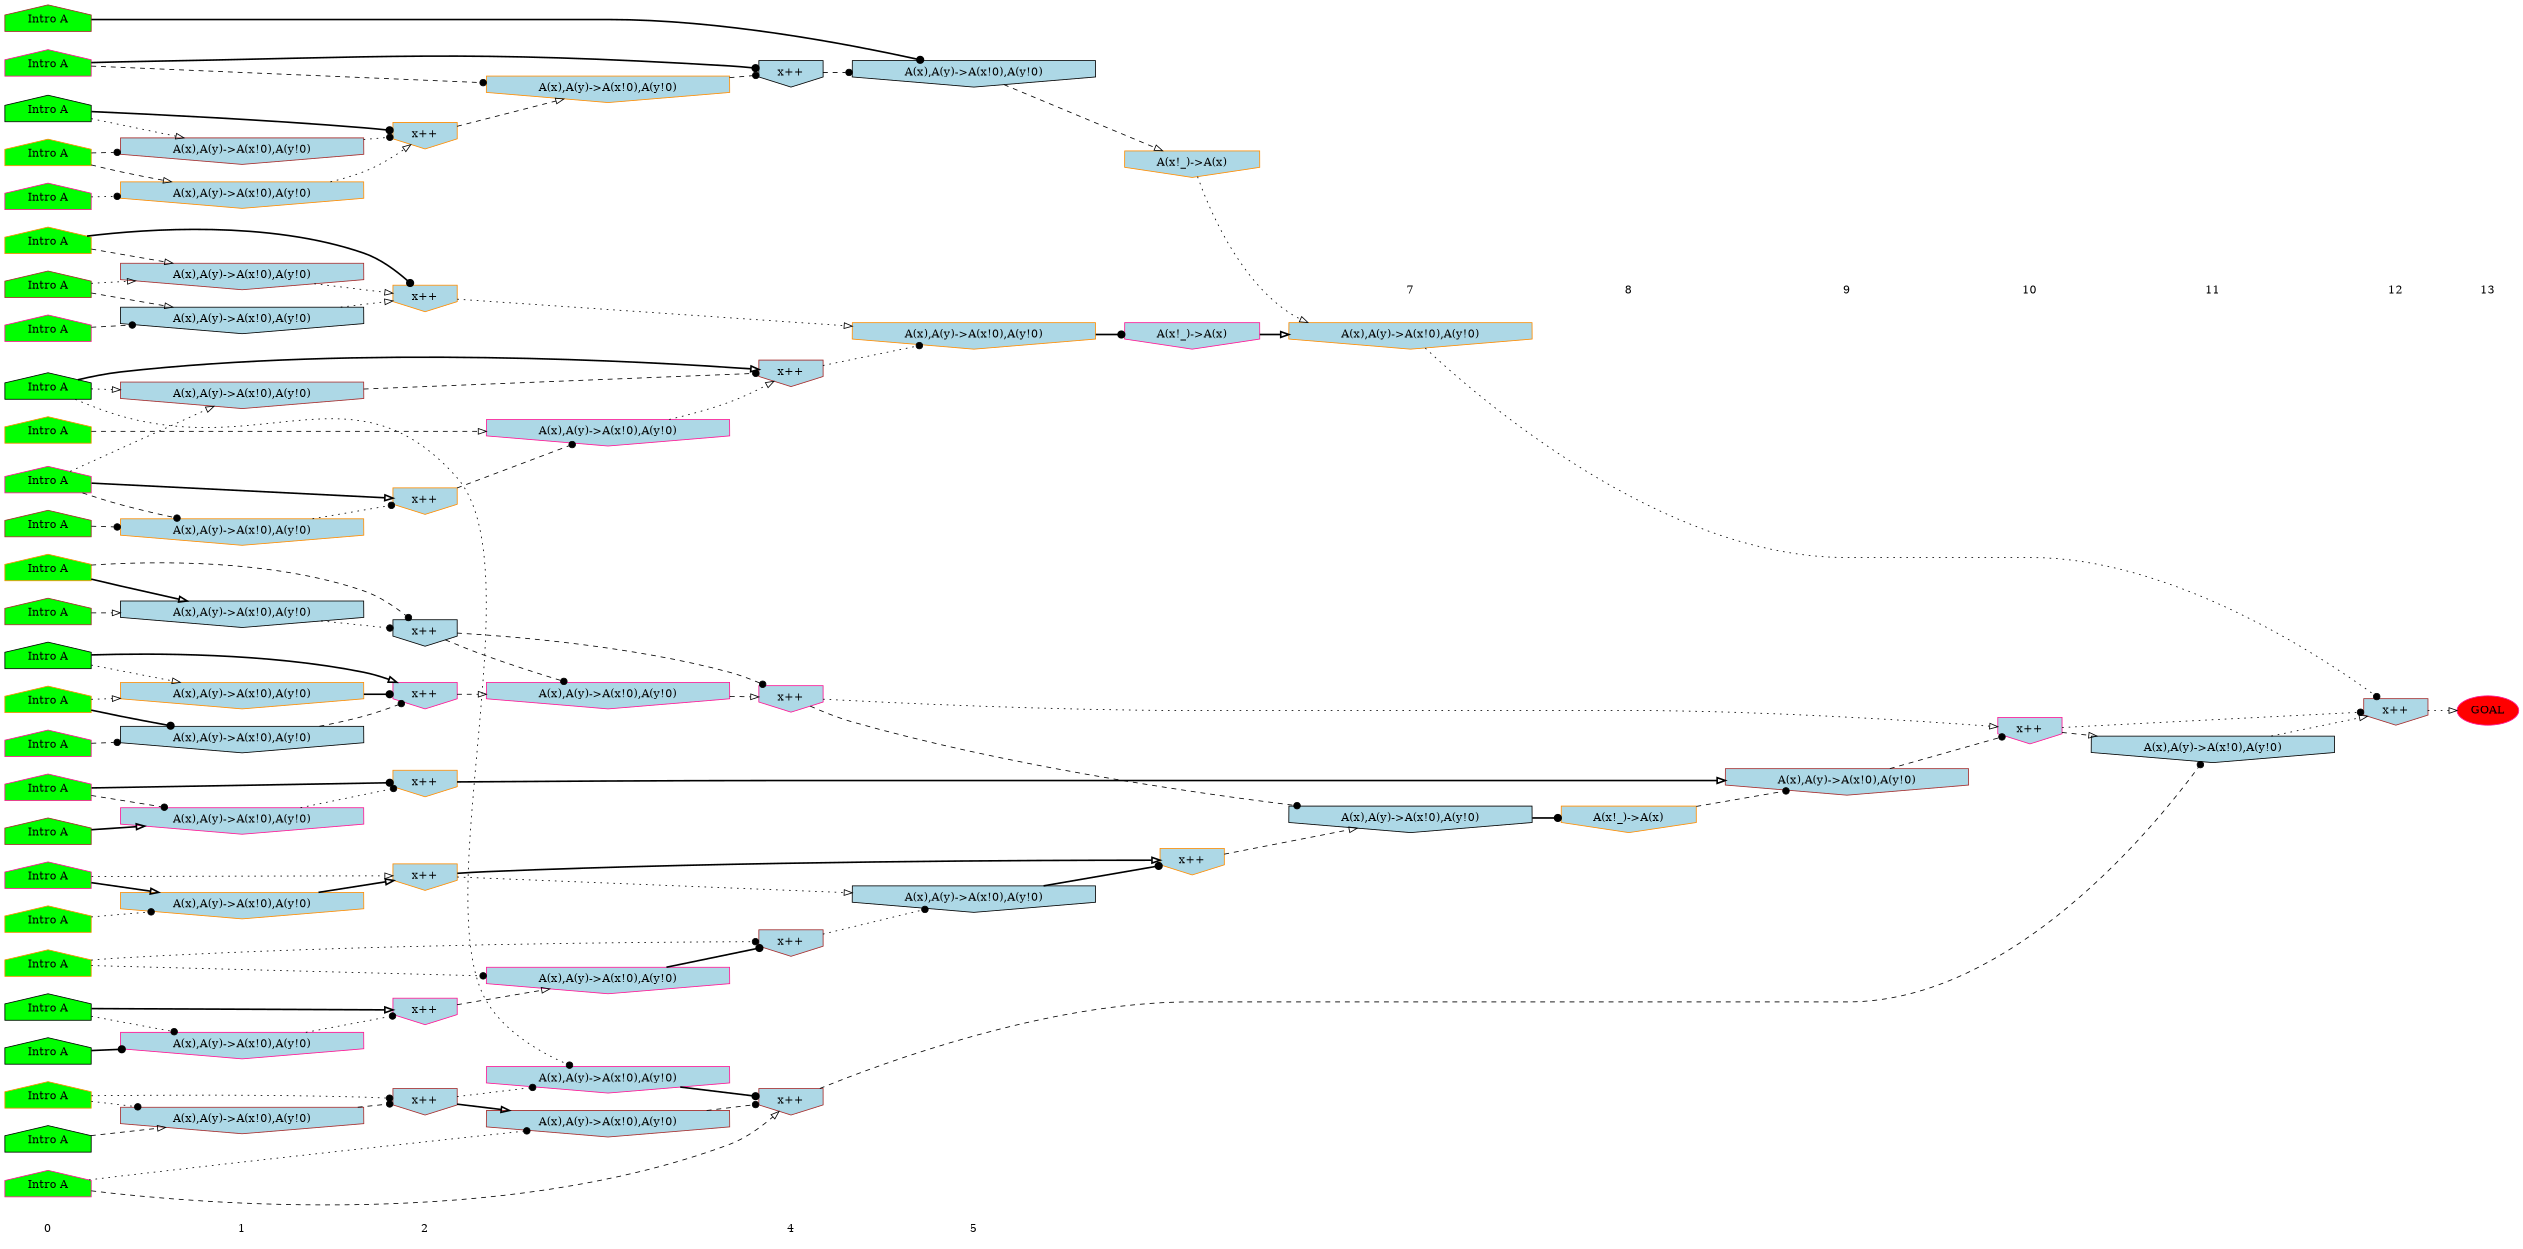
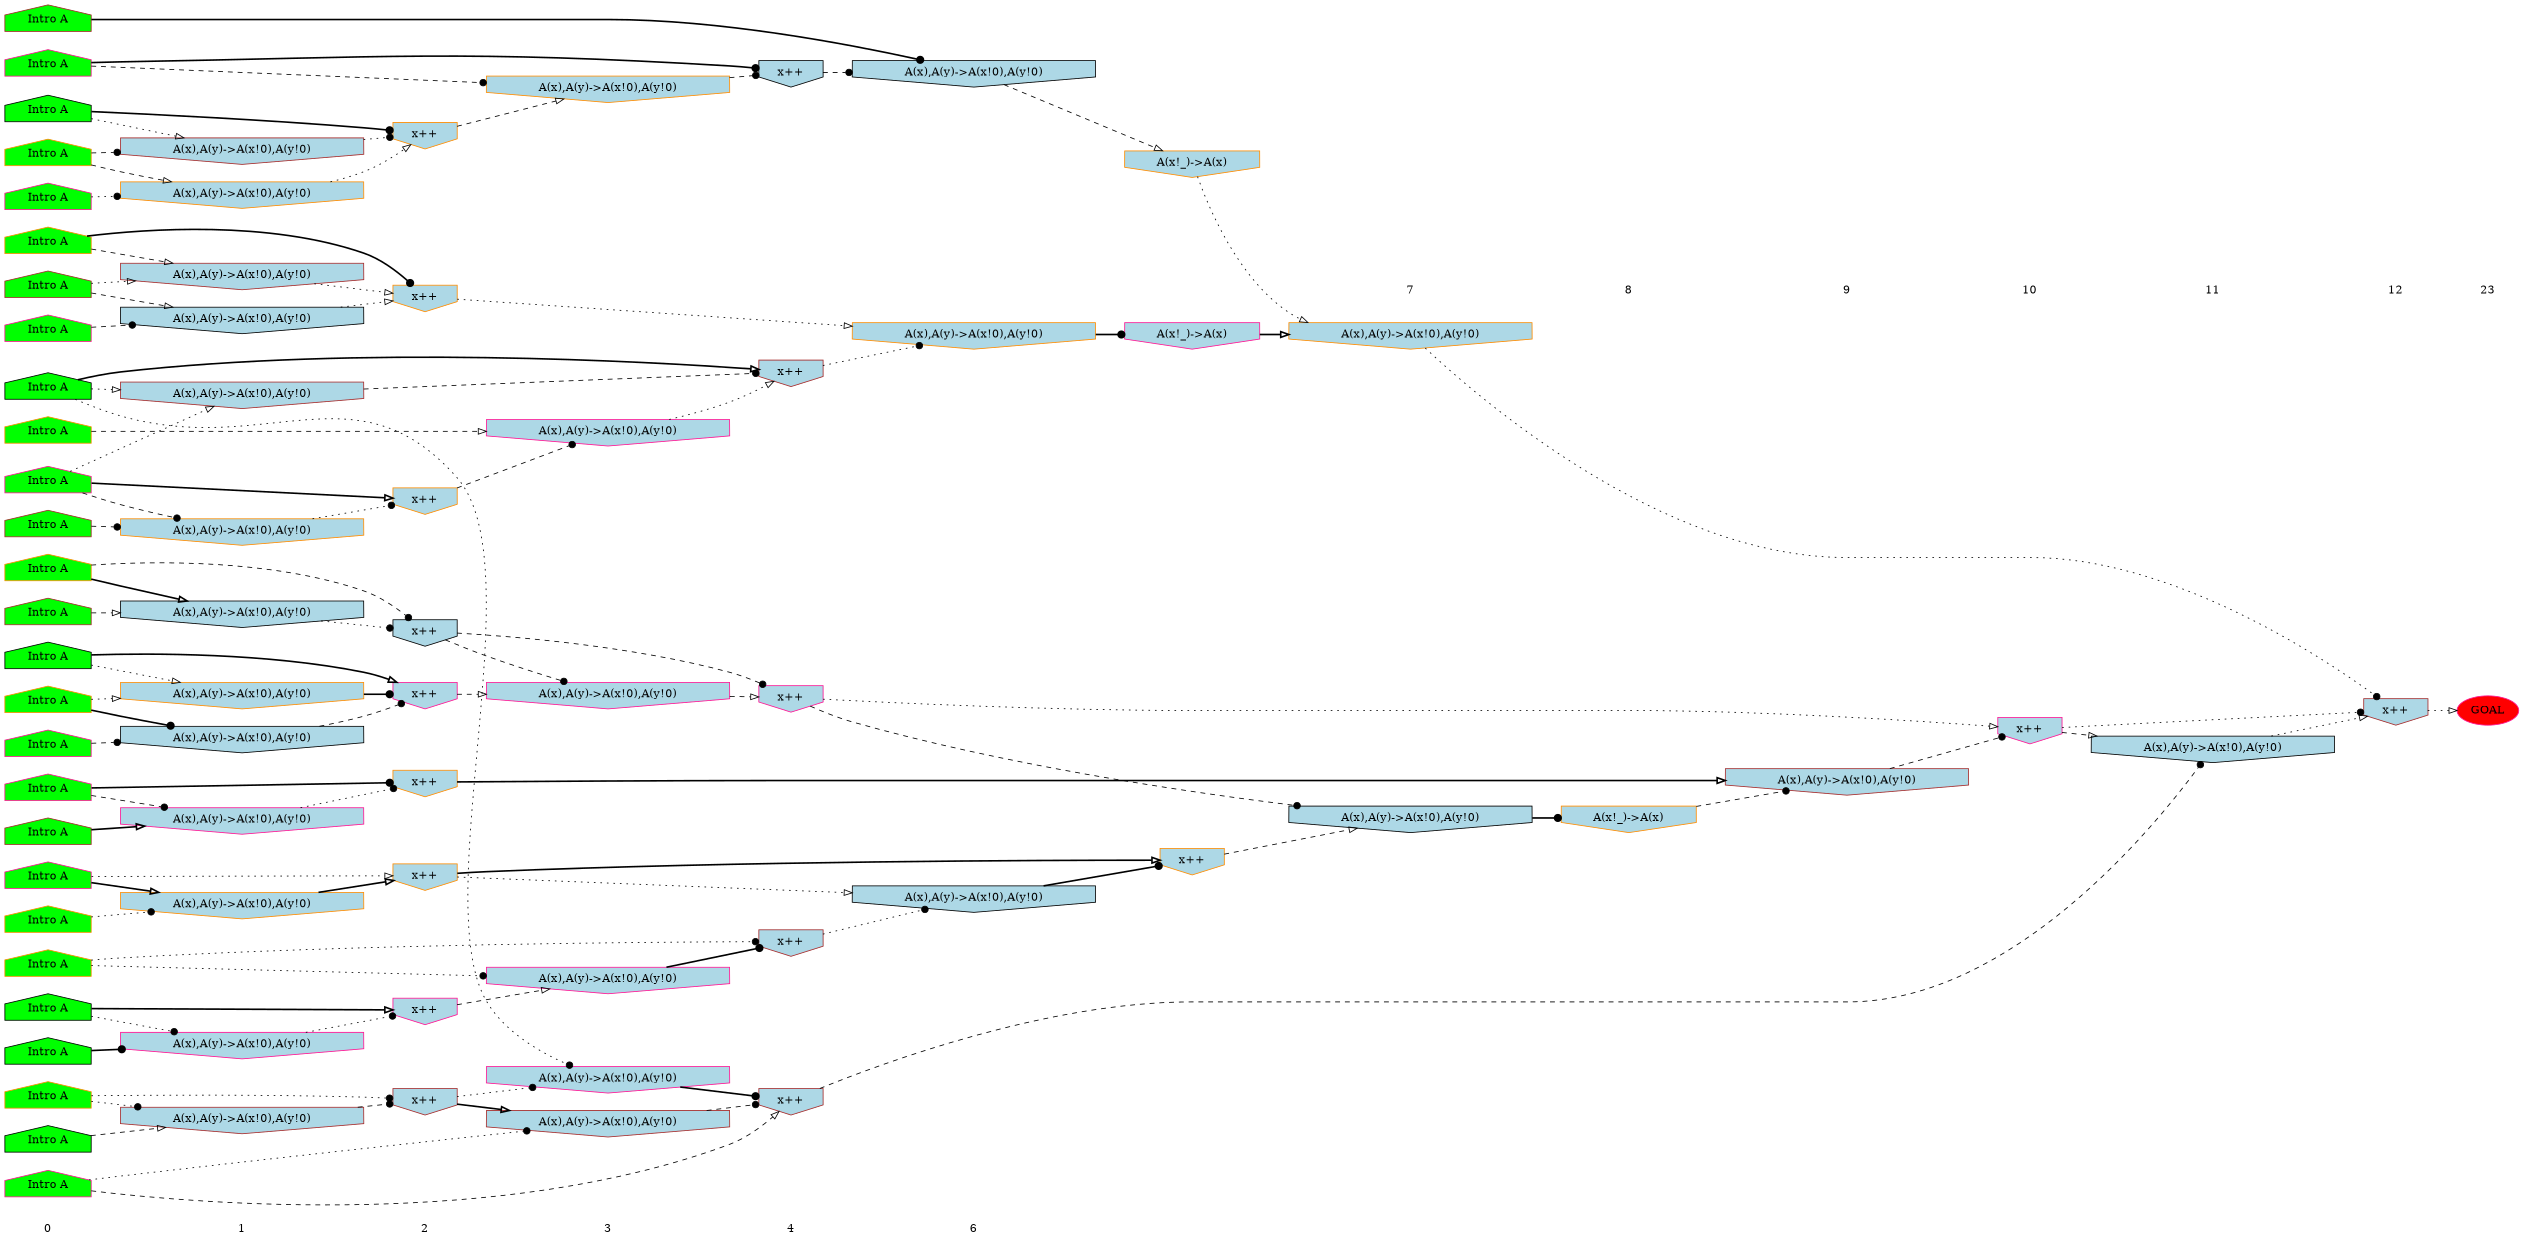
node "13": label "13" -> "23"
node "3": added
node "5": label "5" -> "6"
